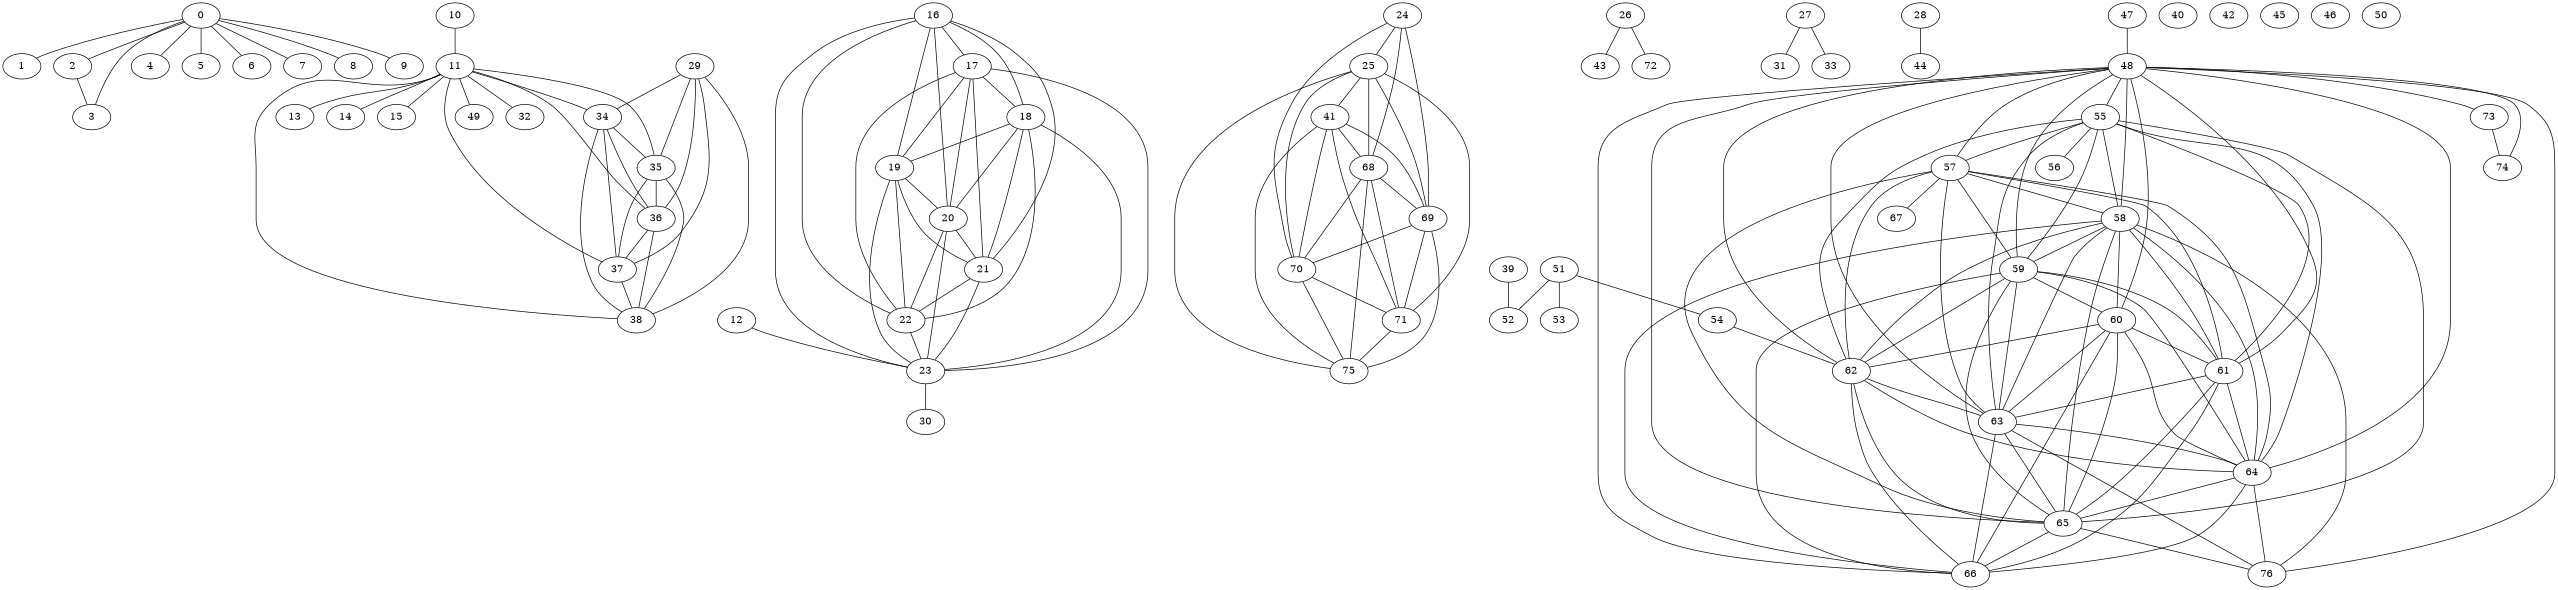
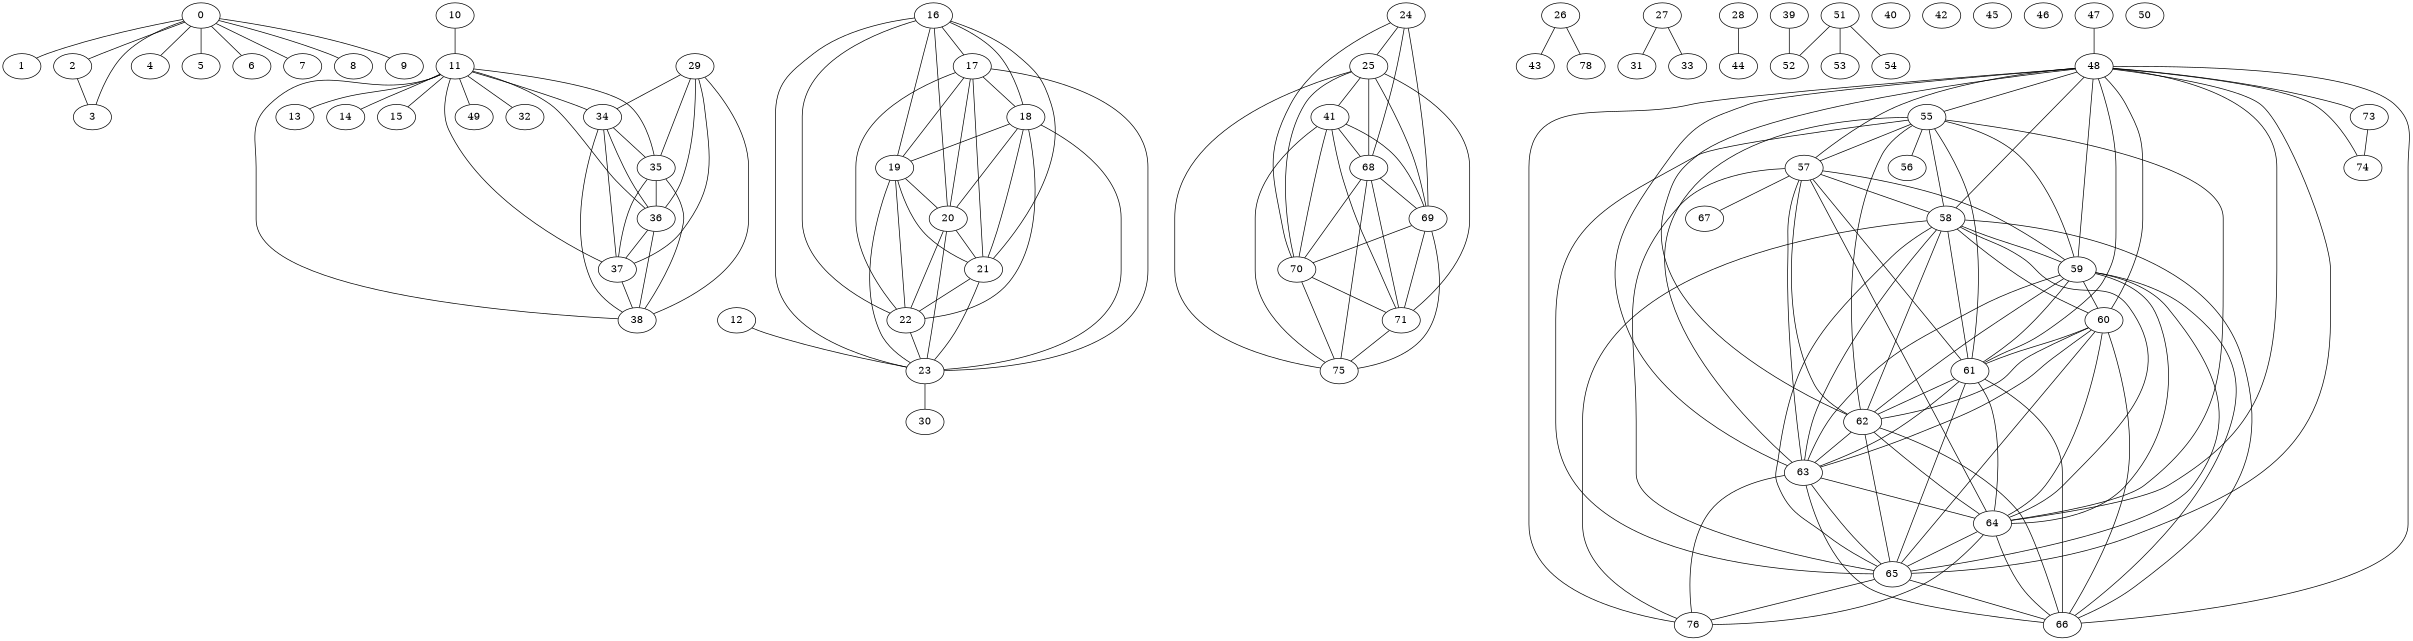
node "72": label "72" -> "78"
edge "54" -- "62": now "61" -- "62"
